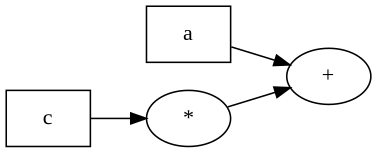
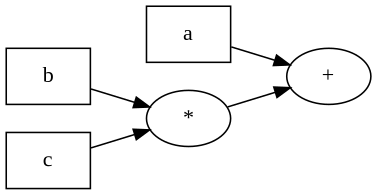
node "b": added
